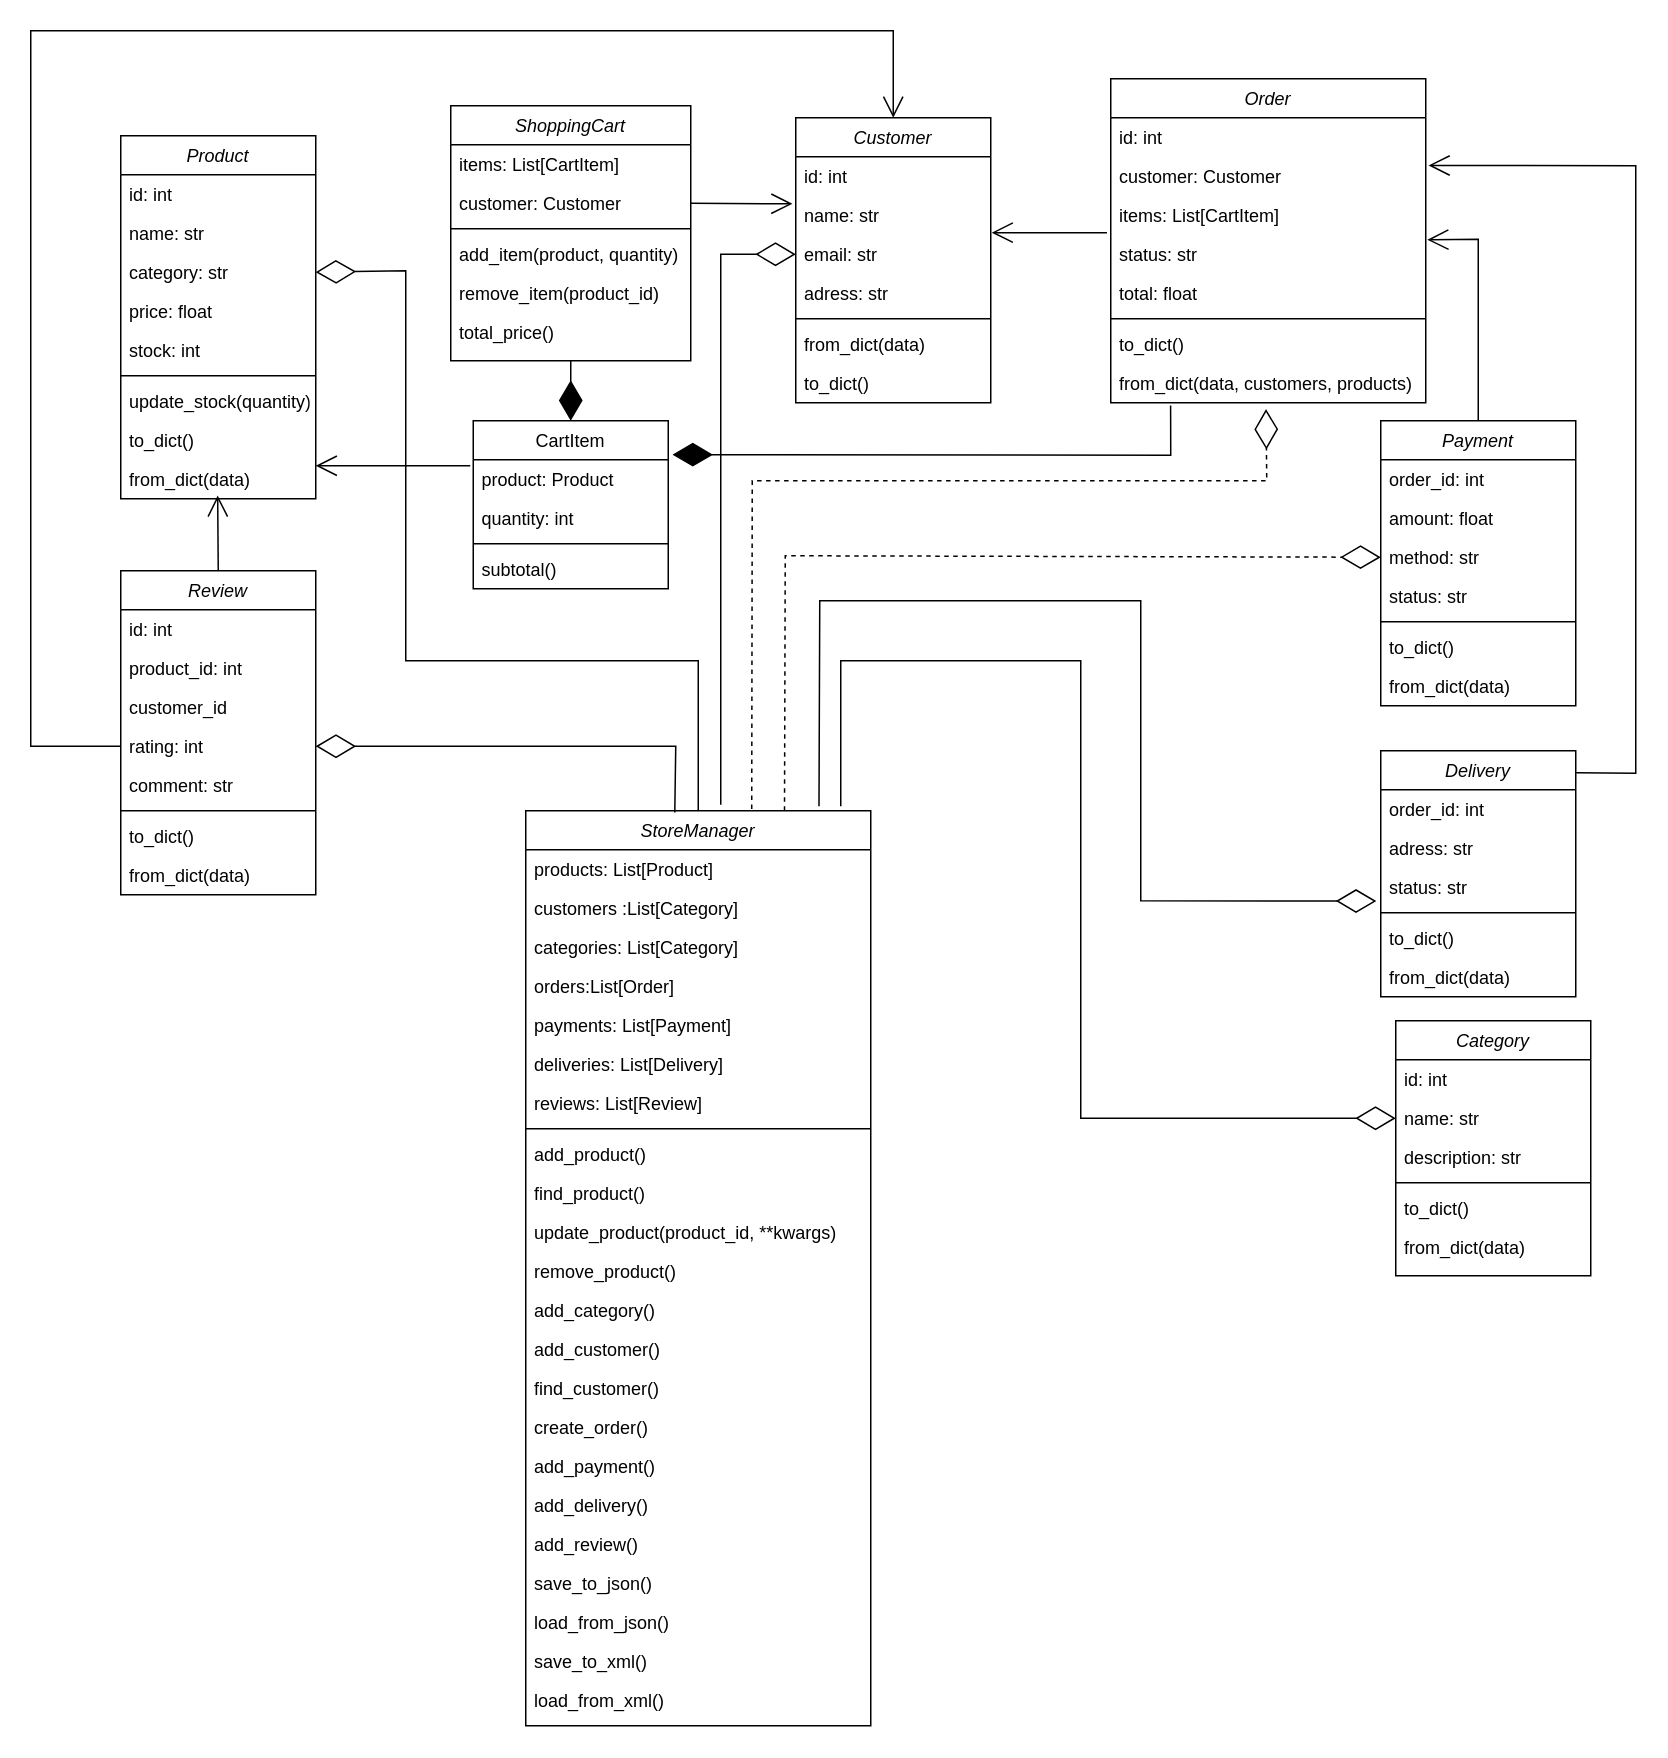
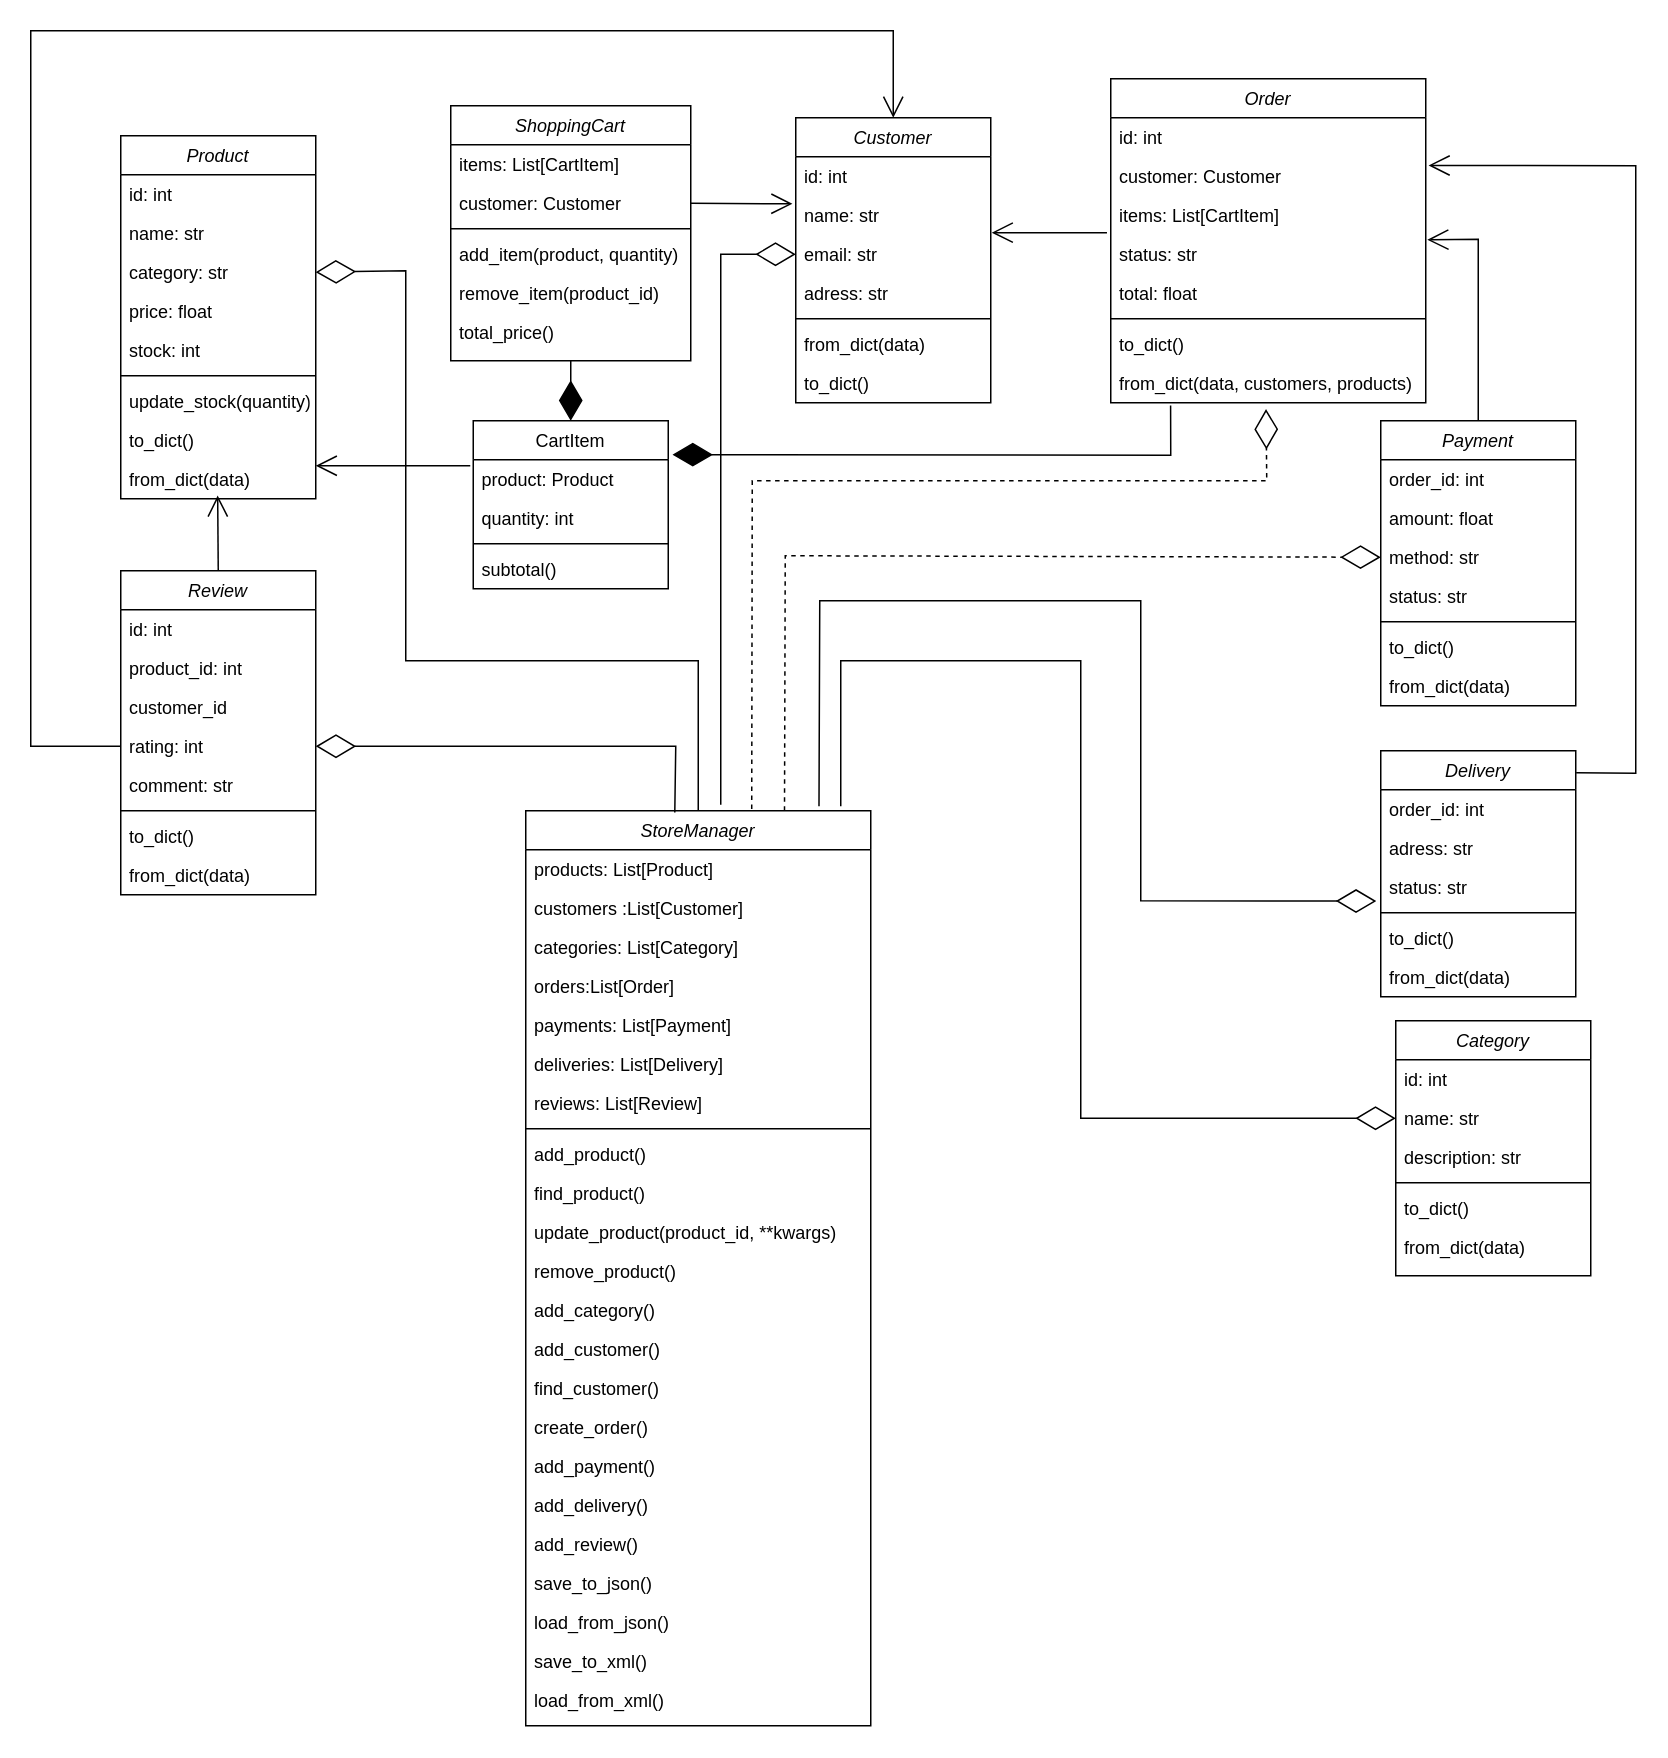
node "customers :List[Category]": label "customers :List[Category]" -> "customers :List[Customer]"
